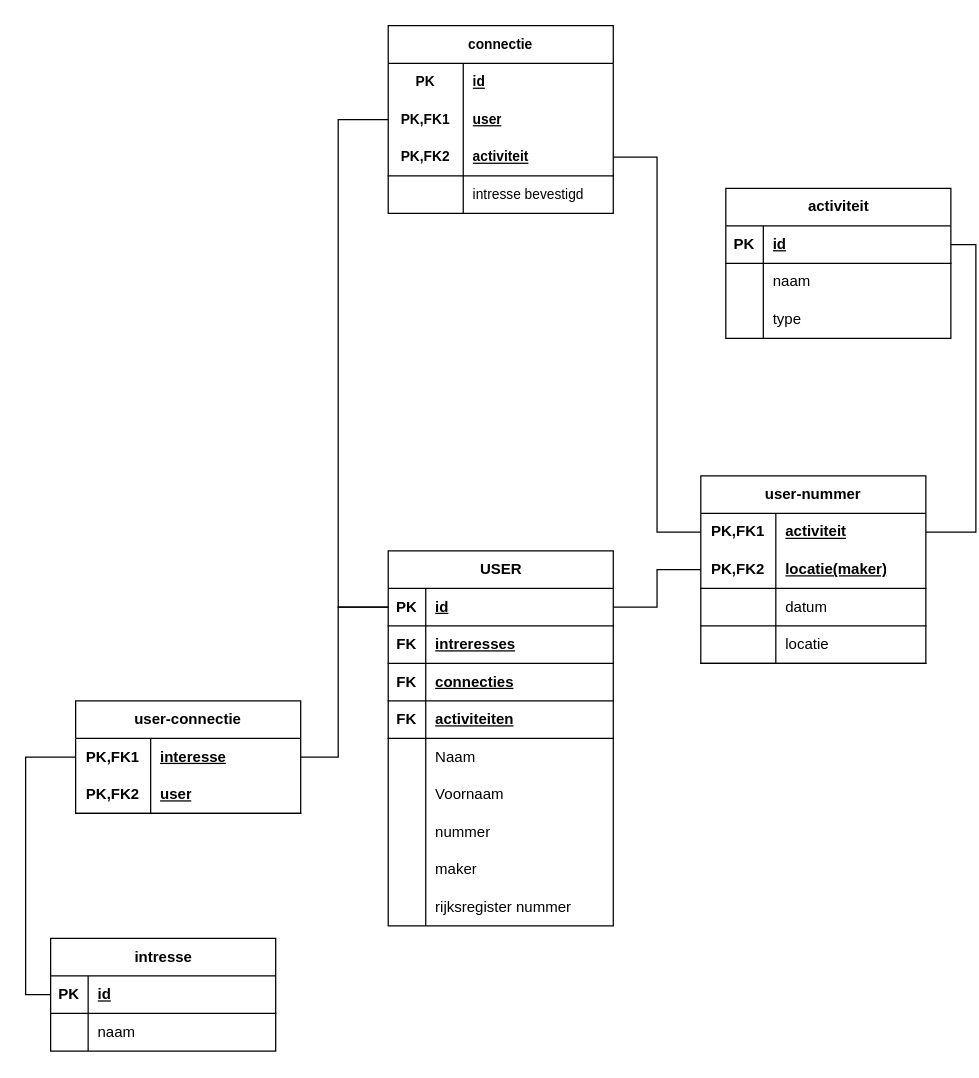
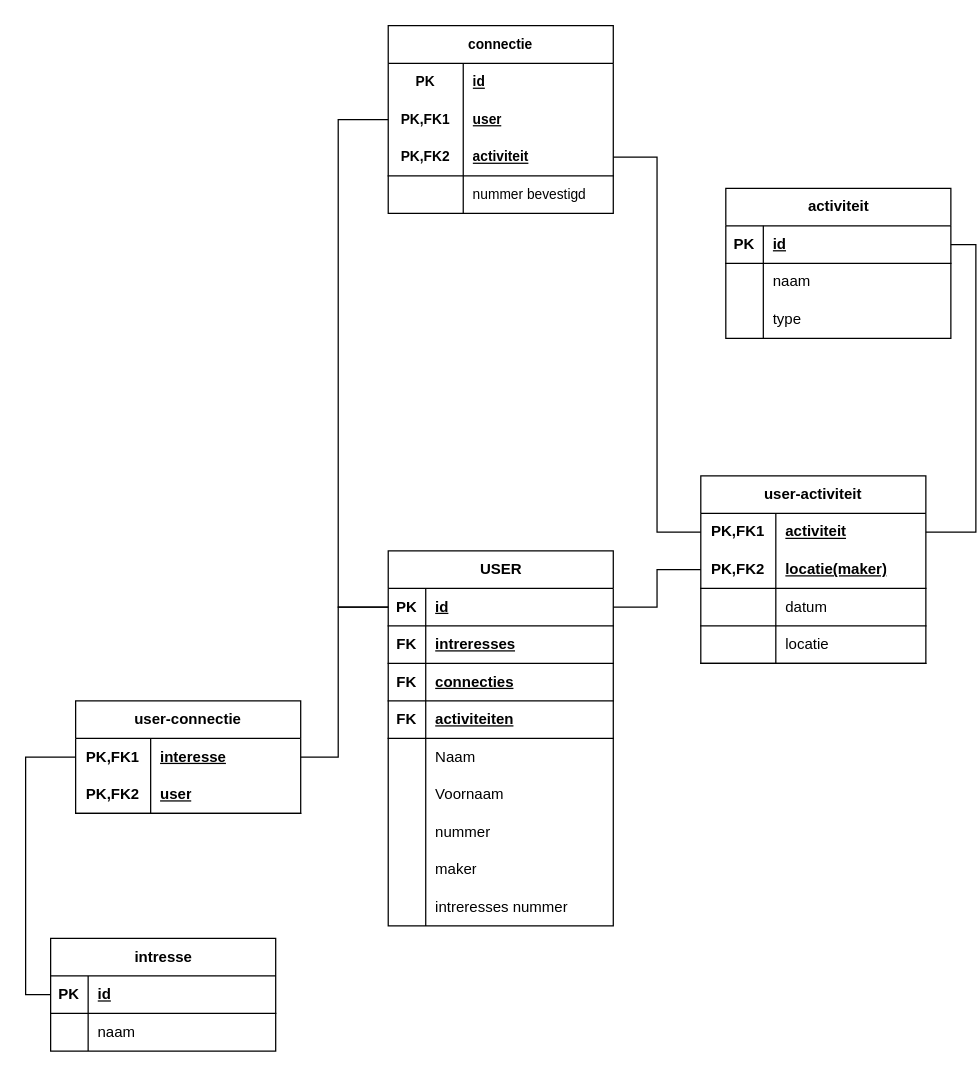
node "intresse bevestigd": label "intresse bevestigd" -> "nummer bevestigd"
node "user-nummer": label "user-nummer" -> "user-activiteit"
node "rijksregister nummer": label "rijksregister nummer" -> "intreresses nummer"
